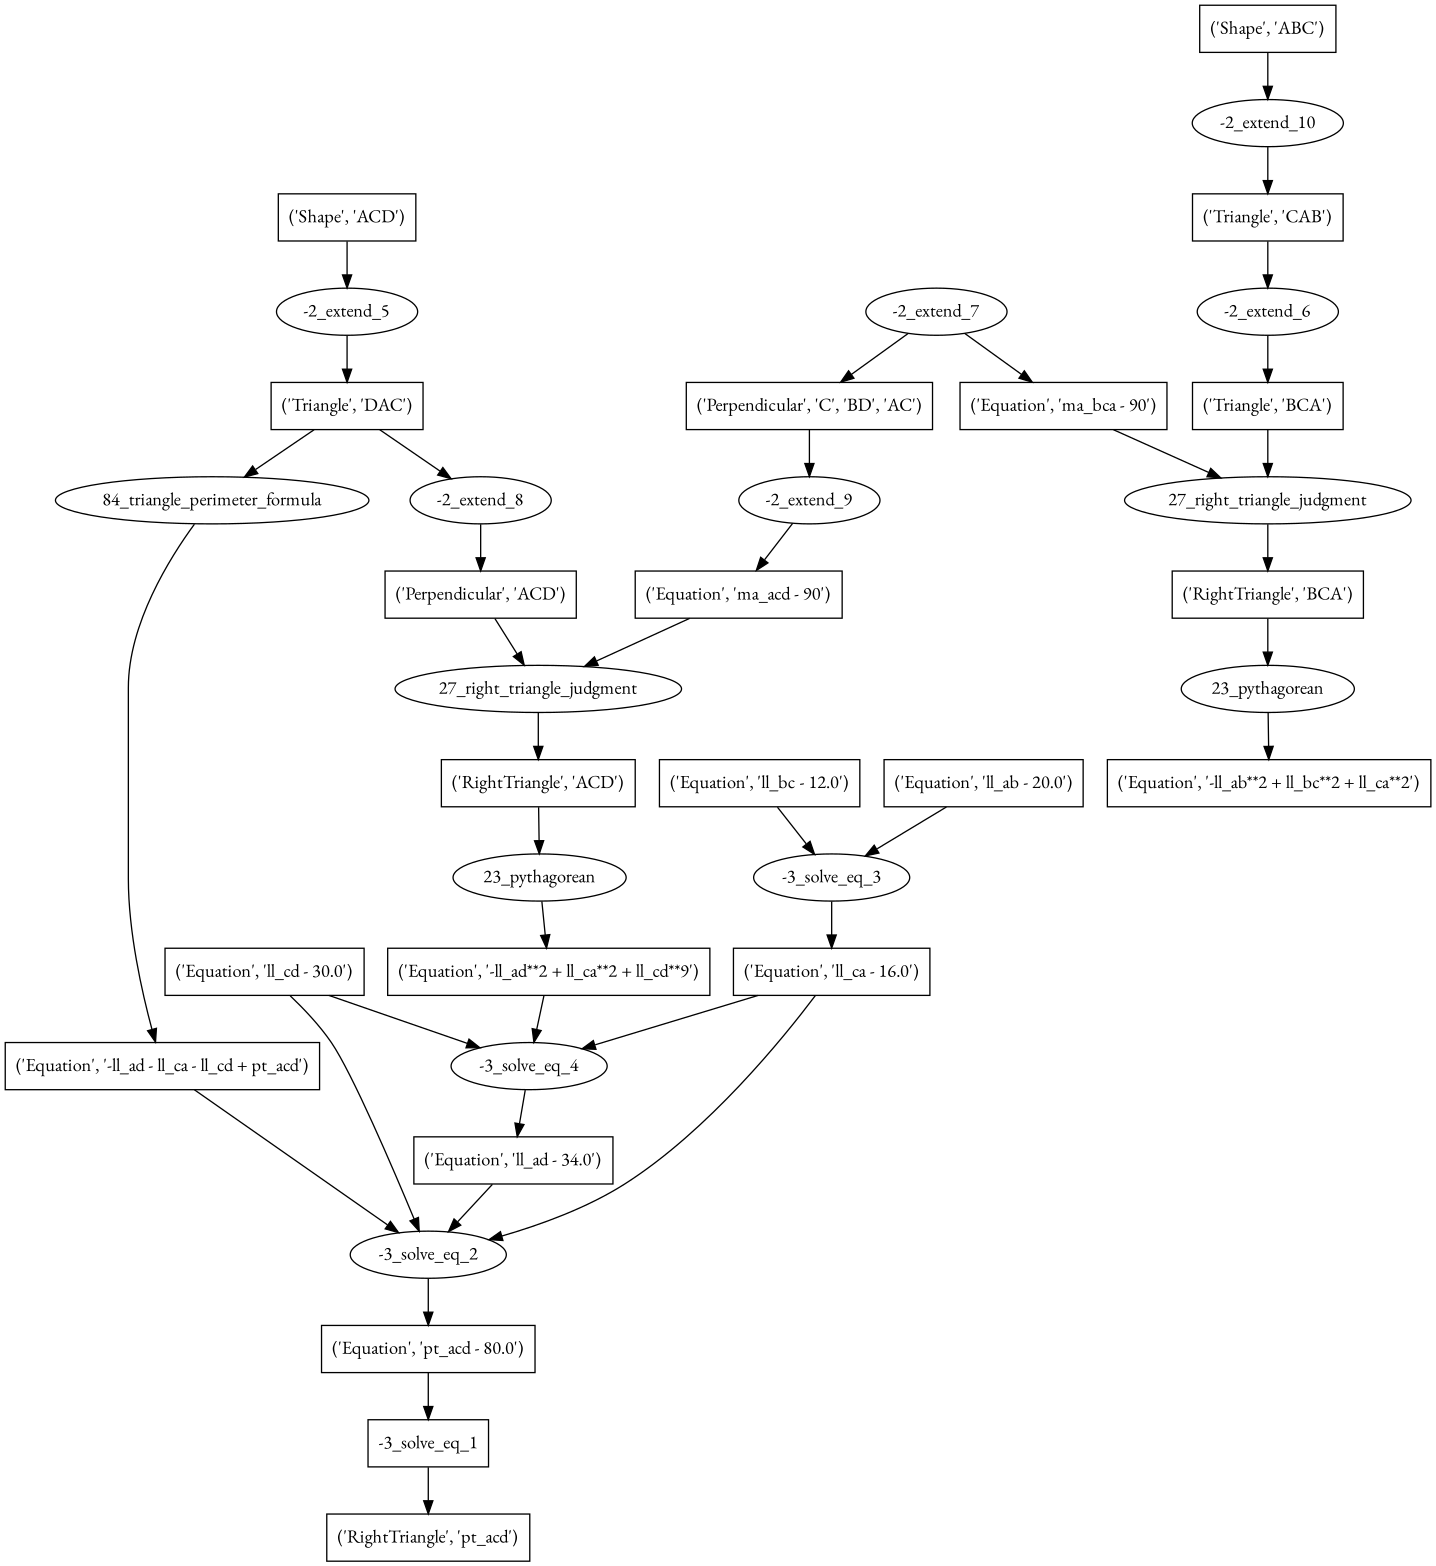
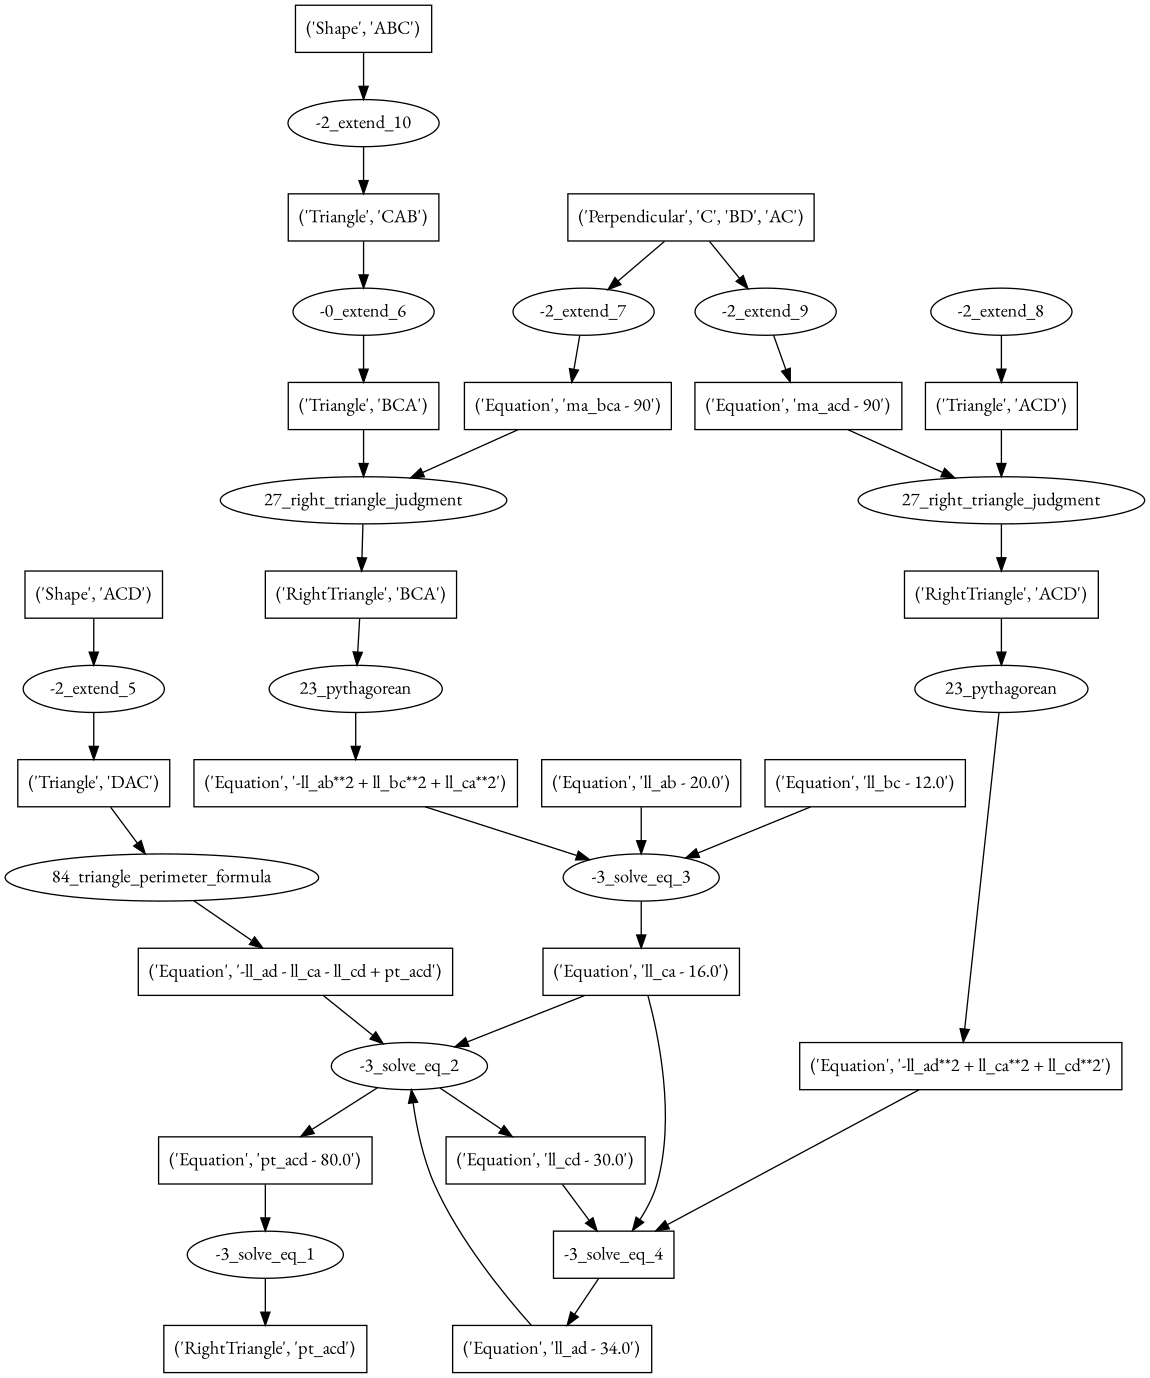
node "-2_extend_6": label "-2_extend_6" -> "-0_extend_6"
edge "-2_extend_7" -> "('Perpendicular', 'C', 'BD', 'AC')": reversed
edge "('Triangle', 'DAC')" -> "-2_extend_8": removed
node "('Perpendicular', 'ACD')": label "('Perpendicular', 'ACD')" -> "('Triangle', 'ACD')"
edge "('Equation', '-ll_ab**2 + ll_bc**2 + ll_ca**2')" -> "-3_solve_eq_3": added
node "('Equation', '-ll_ad**2 + ll_ca**2 + ll_cd**9')": label "('Equation', '-ll_ad**2 + ll_ca**2 + ll_cd**9')" -> "('Equation', '-ll_ad**2 + ll_ca**2 + ll_cd**2')"
node "-3_solve_eq_4": shape ellipse -> box
edge "('Equation', 'll_cd - 30.0')" -> "-3_solve_eq_2": reversed
node "-3_solve_eq_1": shape box -> ellipse
